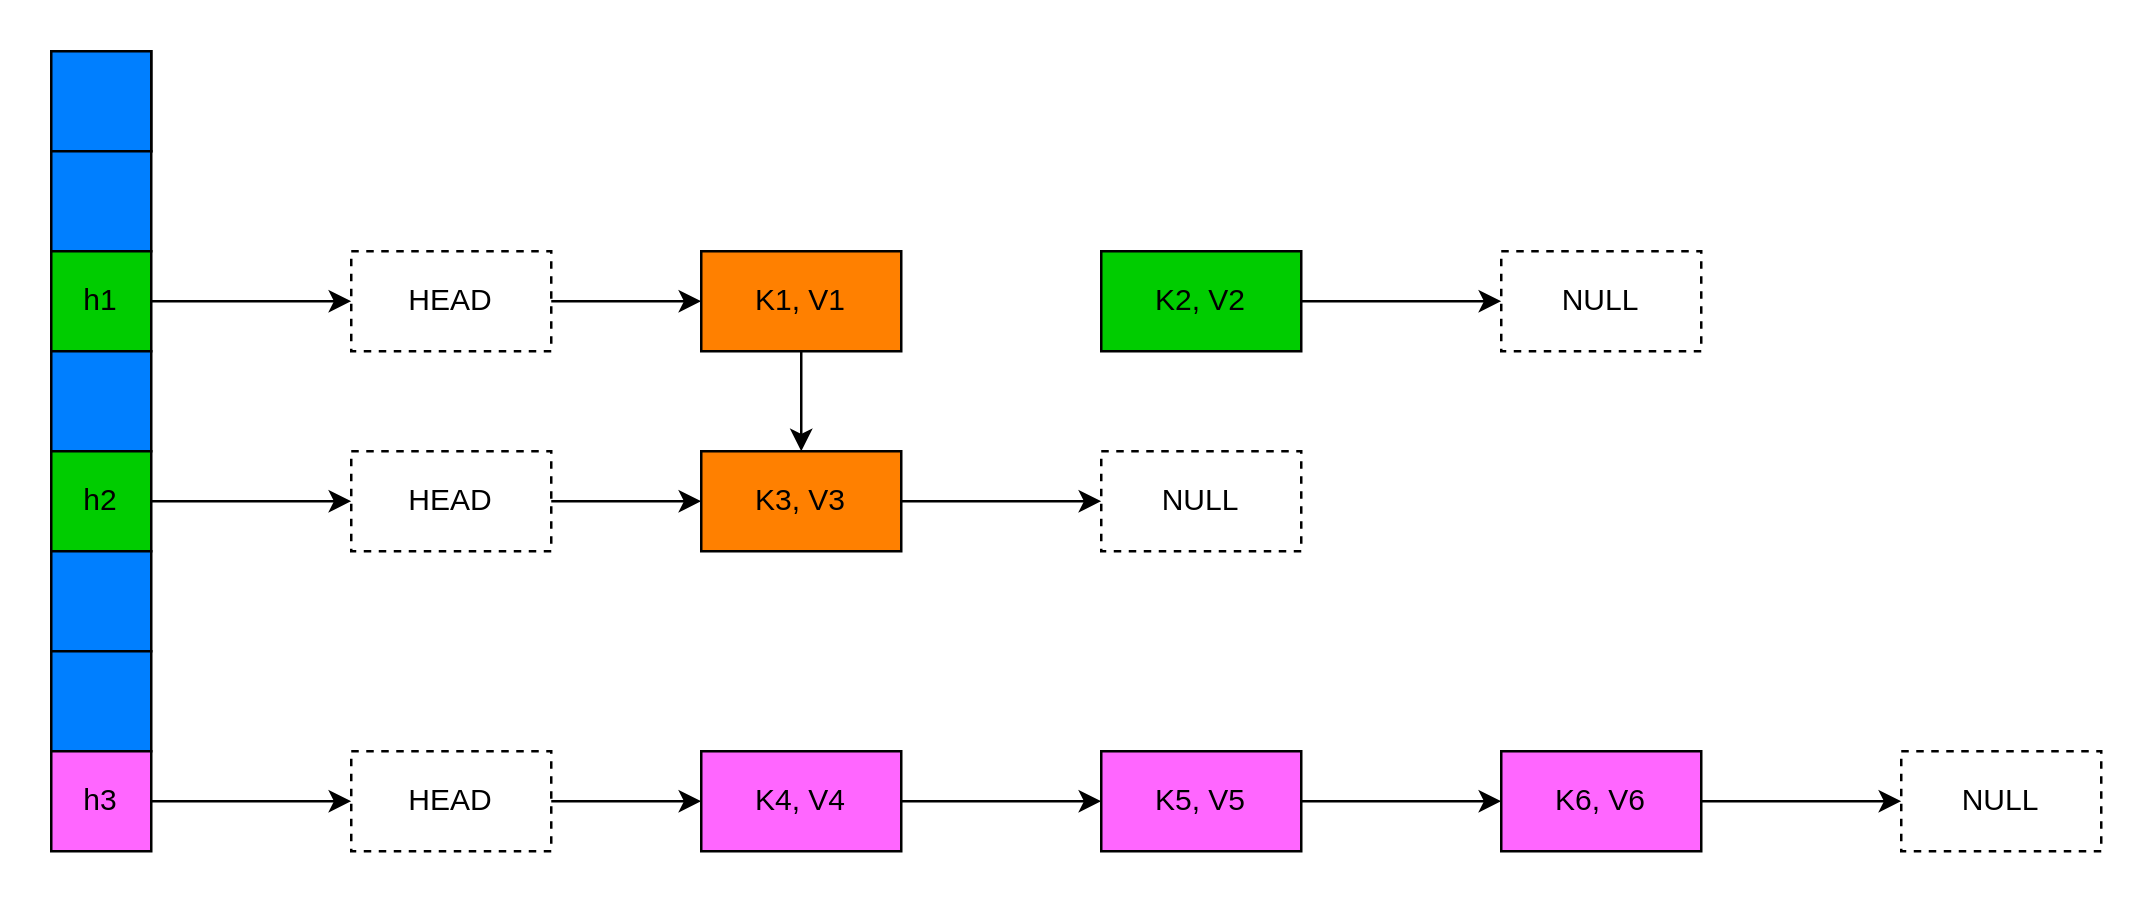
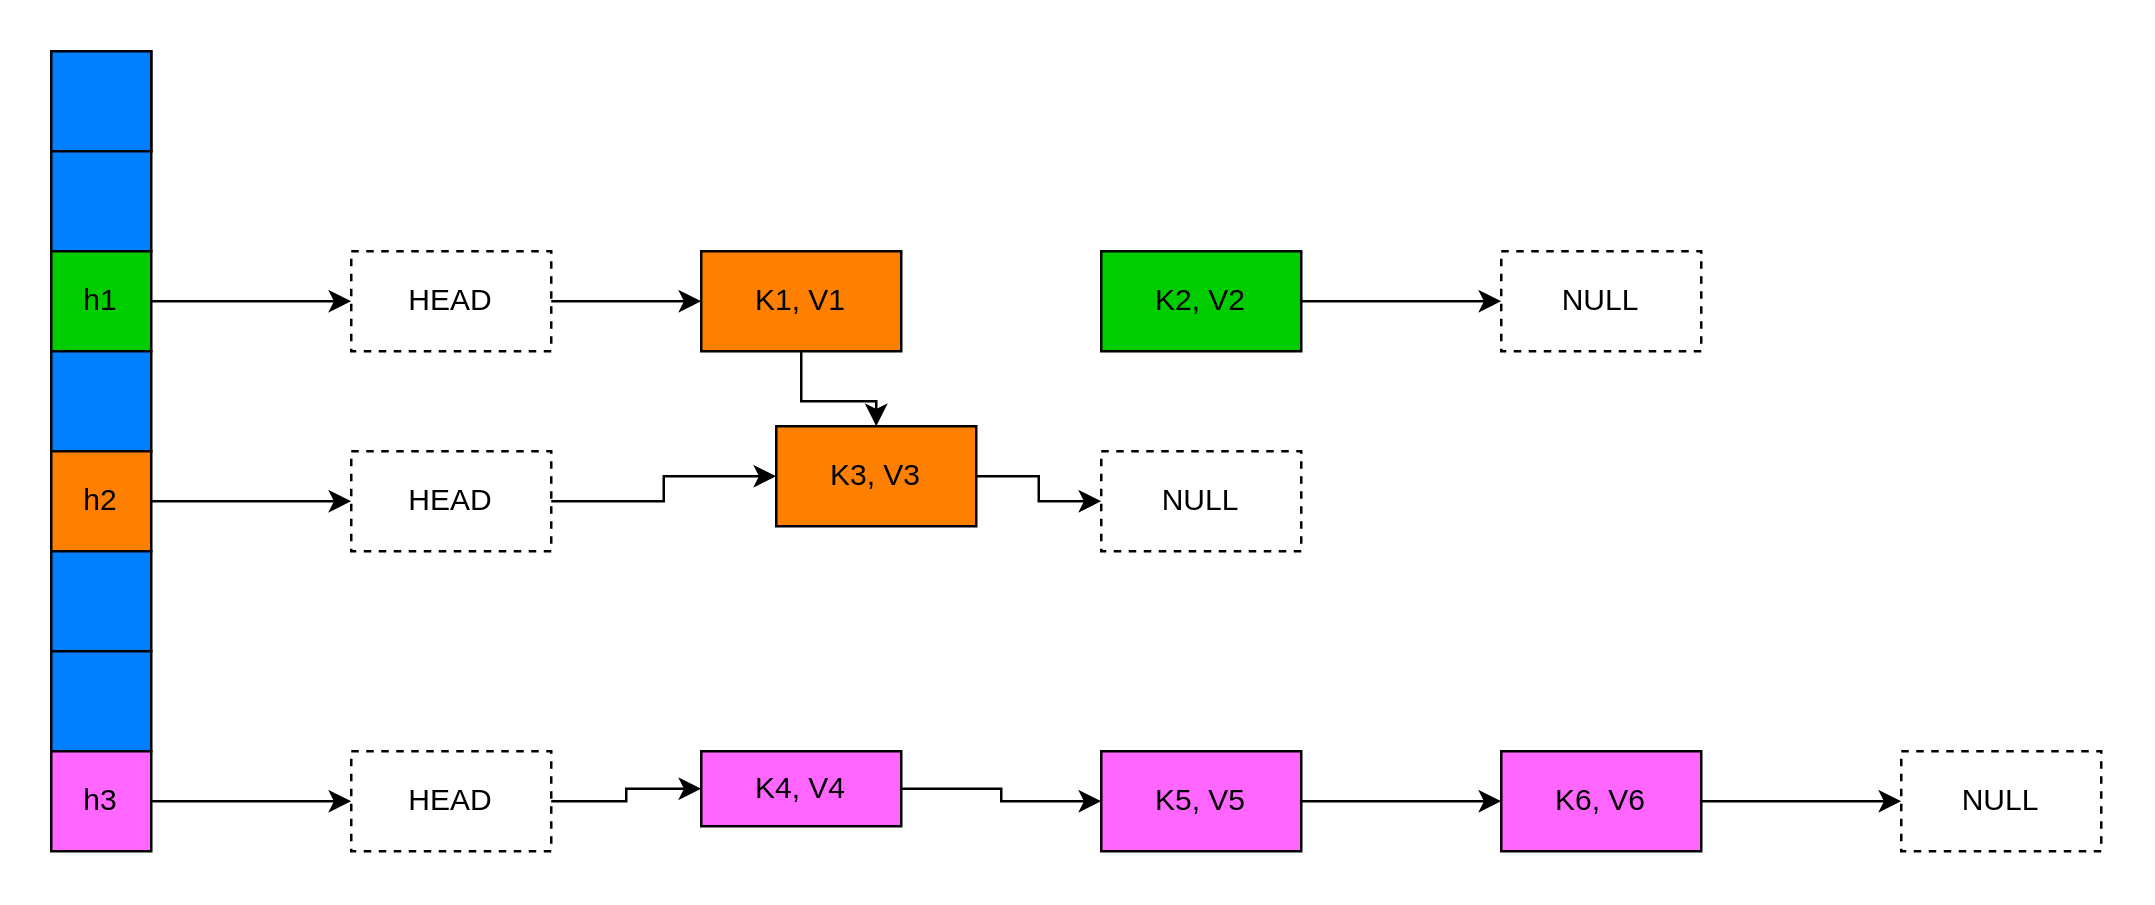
node "h2": fillcolor #00cc00 -> #ff8000
node "K3, V3": moved (801, 501) -> (876, 476)
node "K4, V4": size 200x100 -> 200x75
